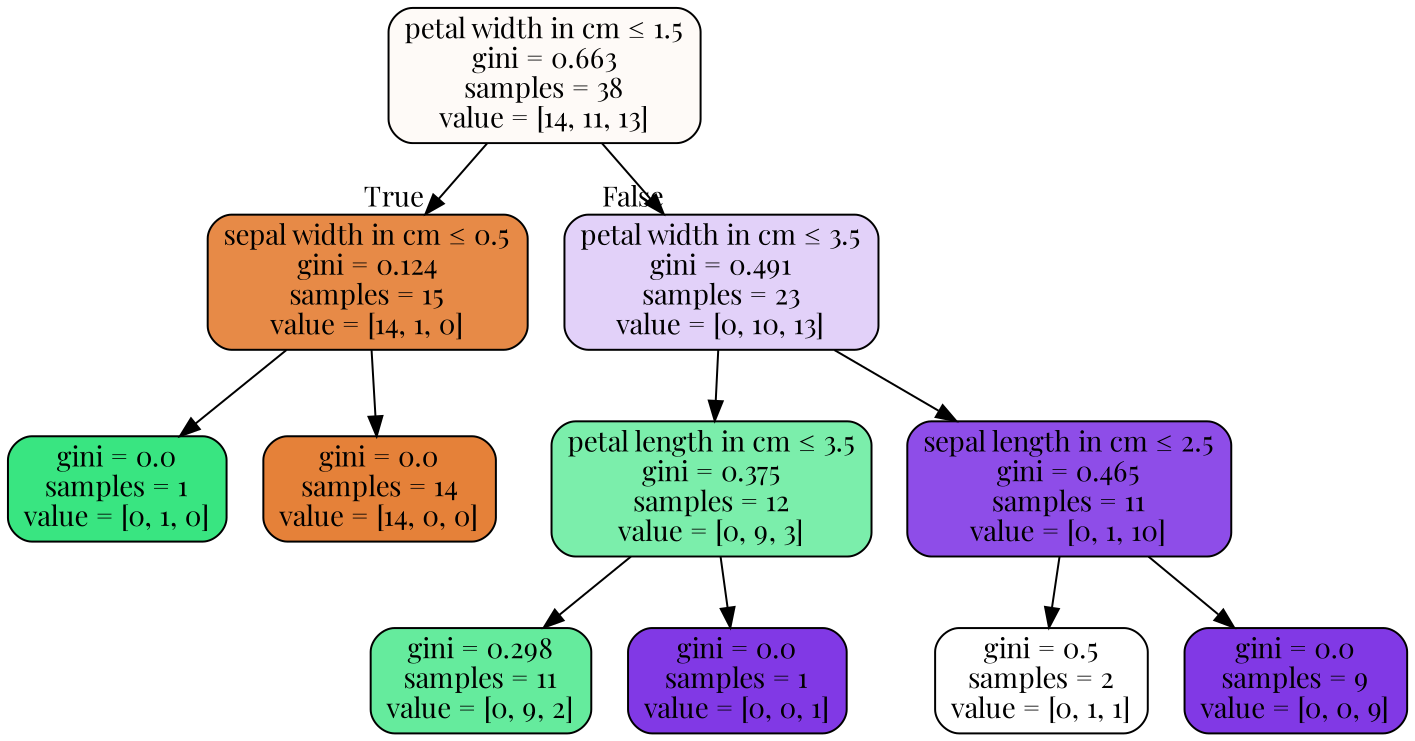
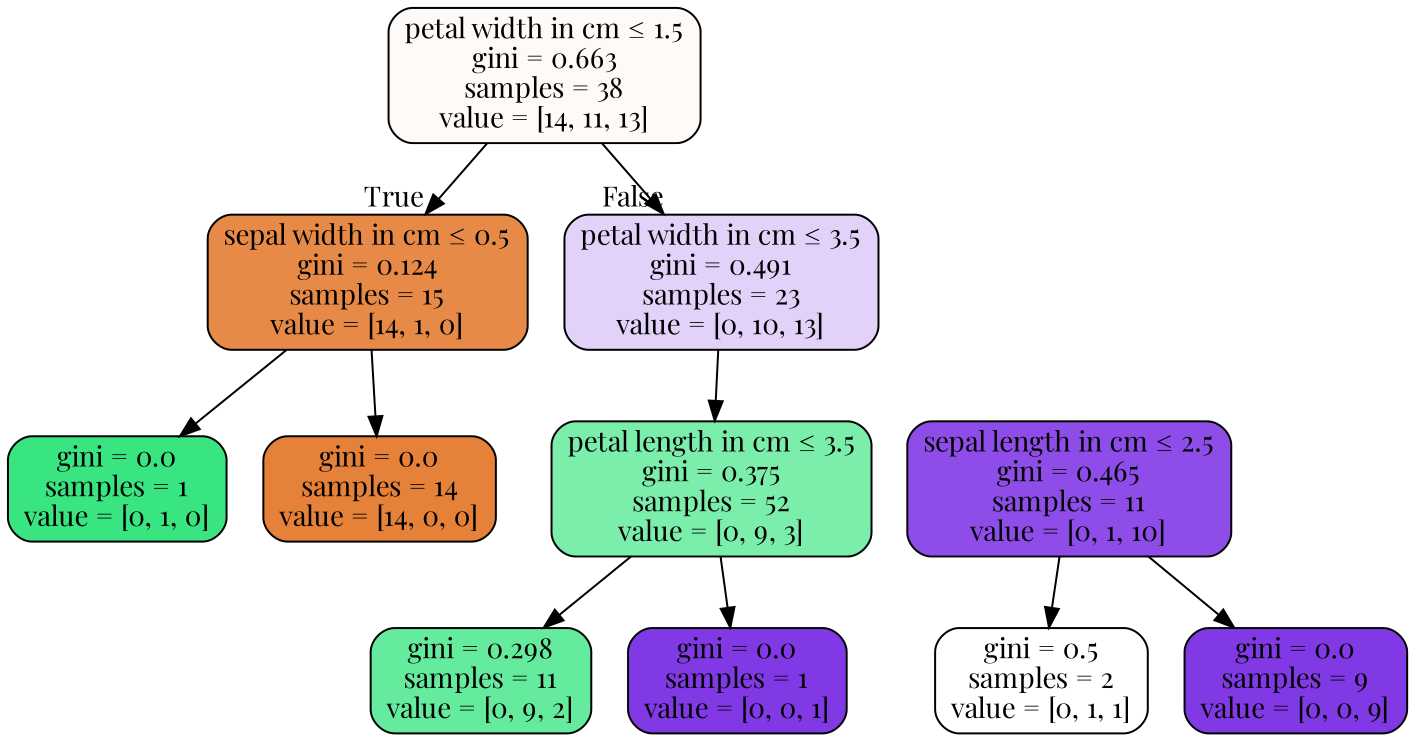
edge "petal width in cm ≤ 3.5" -> "sepal length in cm ≤ 2.5": removed
node "petal length in cm ≤ 3.5": text "samples = 12" -> "samples = 52"
